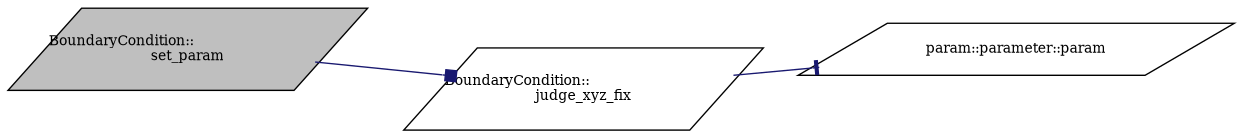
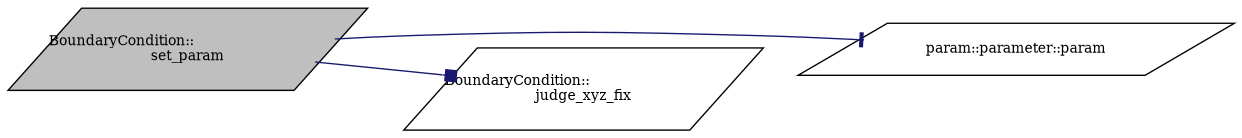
edge "BoundaryCondition:: judge_xyz_fix" -> "param::parameter::param": now "BoundaryCondition:: set_param" -> "param::parameter::param"
